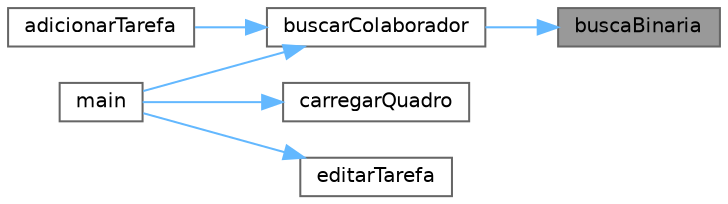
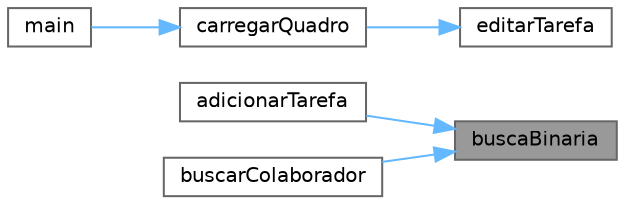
edge "adicionarTarefa" -> "buscarColaborador": now "adicionarTarefa" -> "buscaBinaria"
edge "main" -> "buscarColaborador": removed
edge "main" -> "editarTarefa": now "carregarQuadro" -> "editarTarefa"
